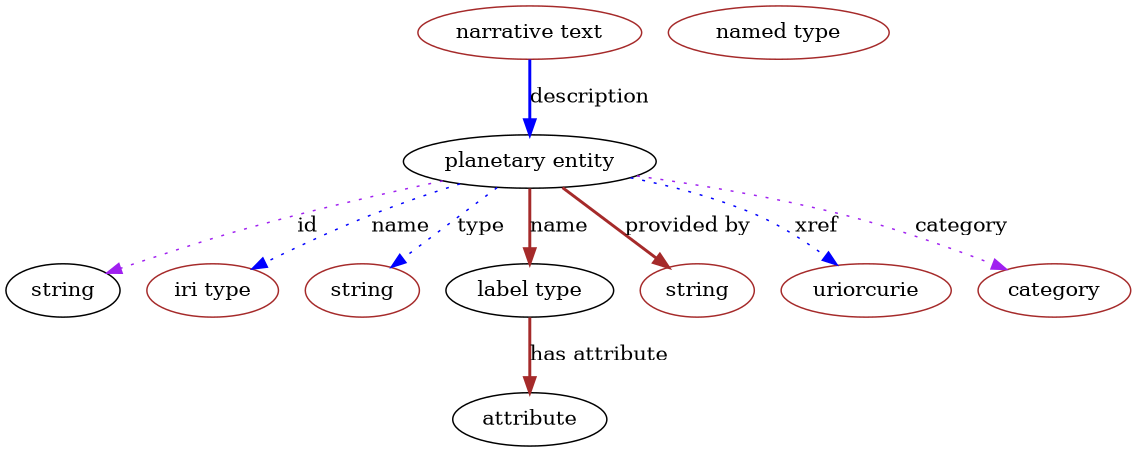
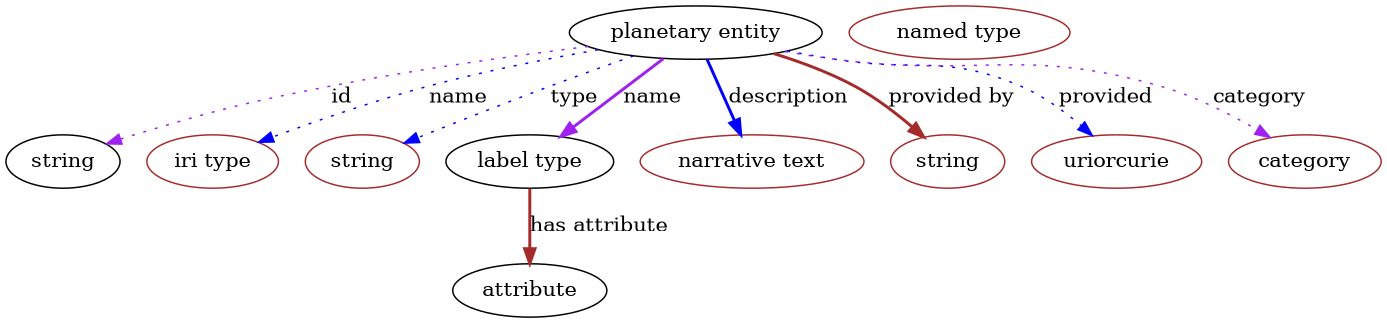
edge "narrative text" -> "planetary entity": reversed
edge "planetary entity" -> "label type": color brown -> purple
edge "planetary entity" -> "uriorcurie": label "xref" -> "provided"
